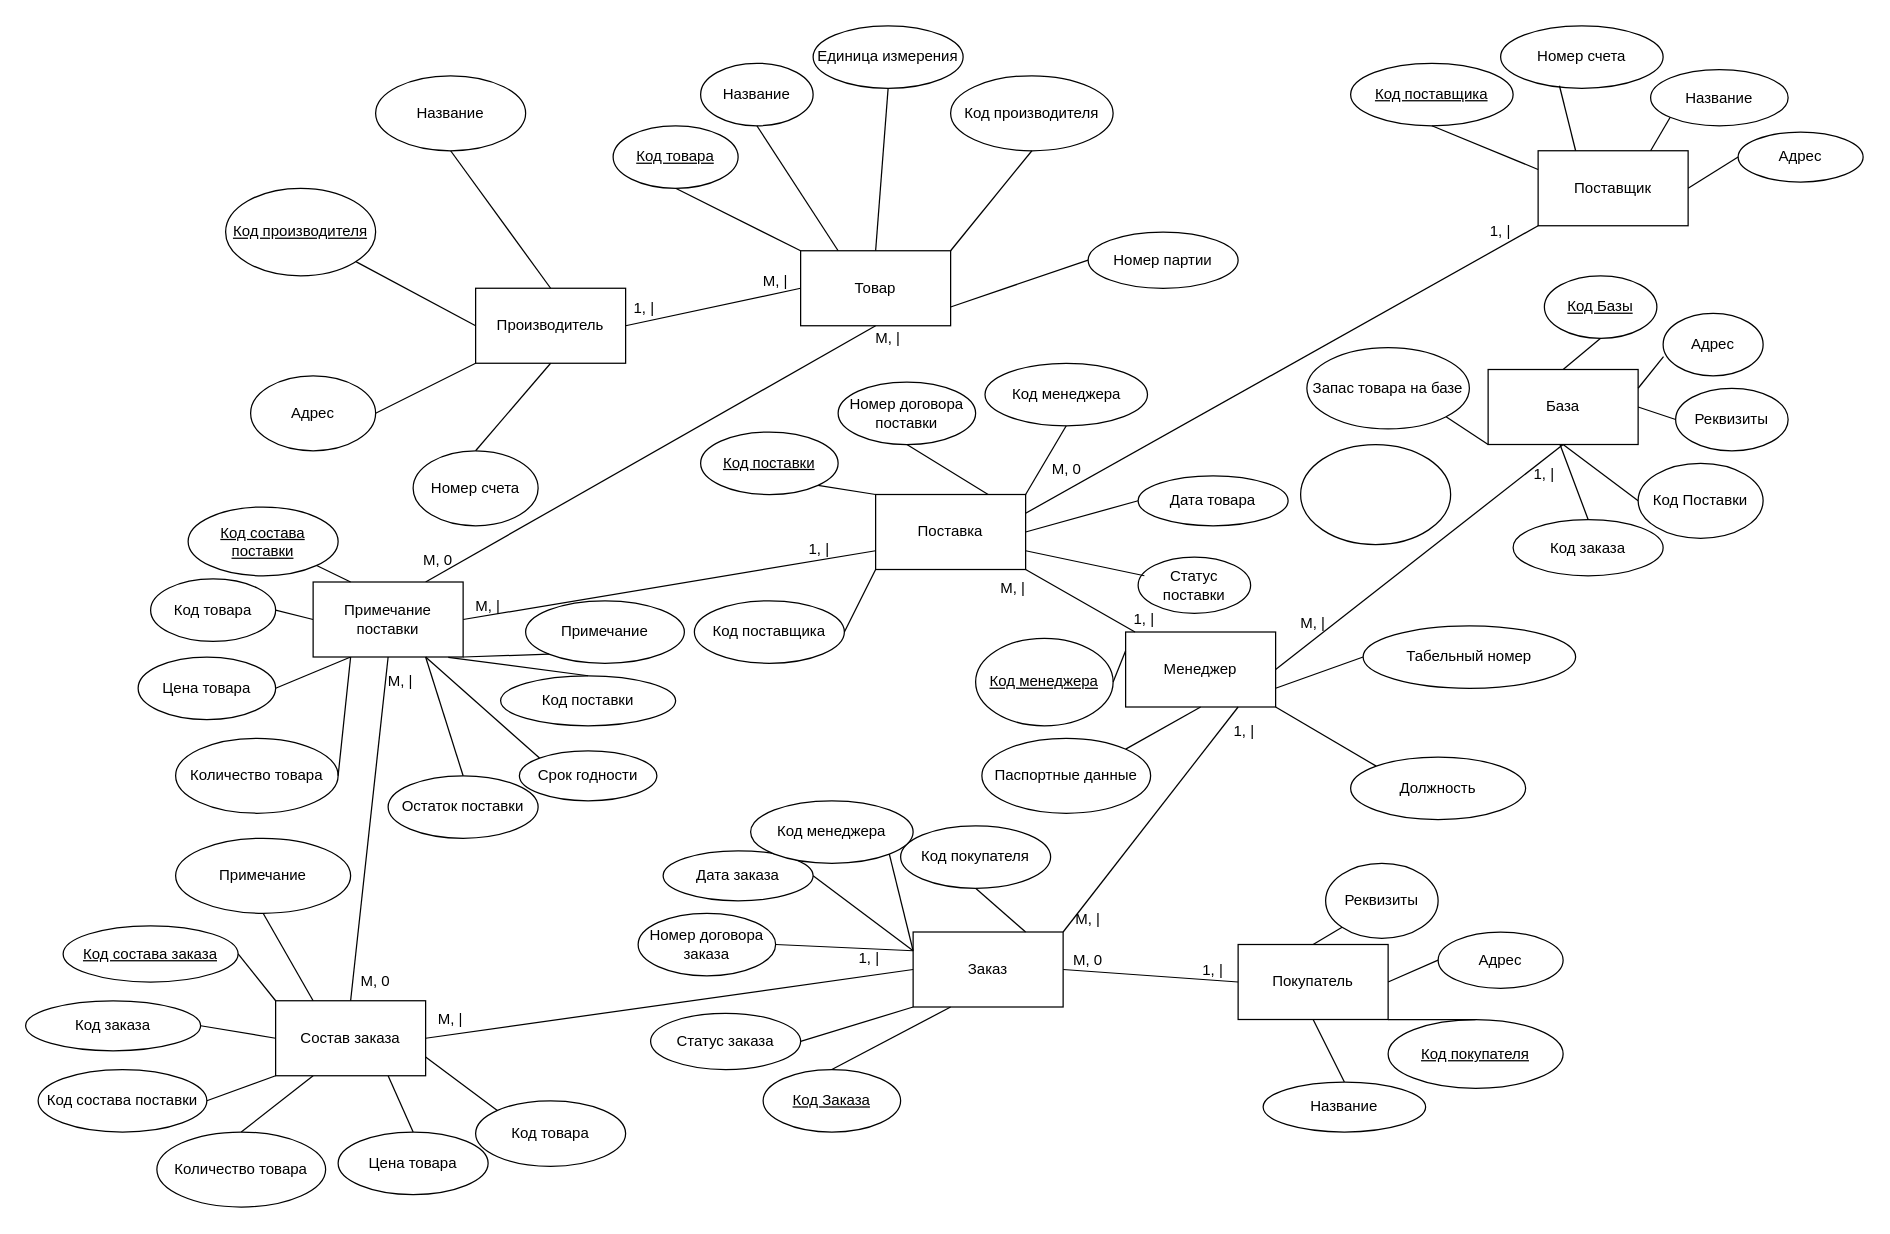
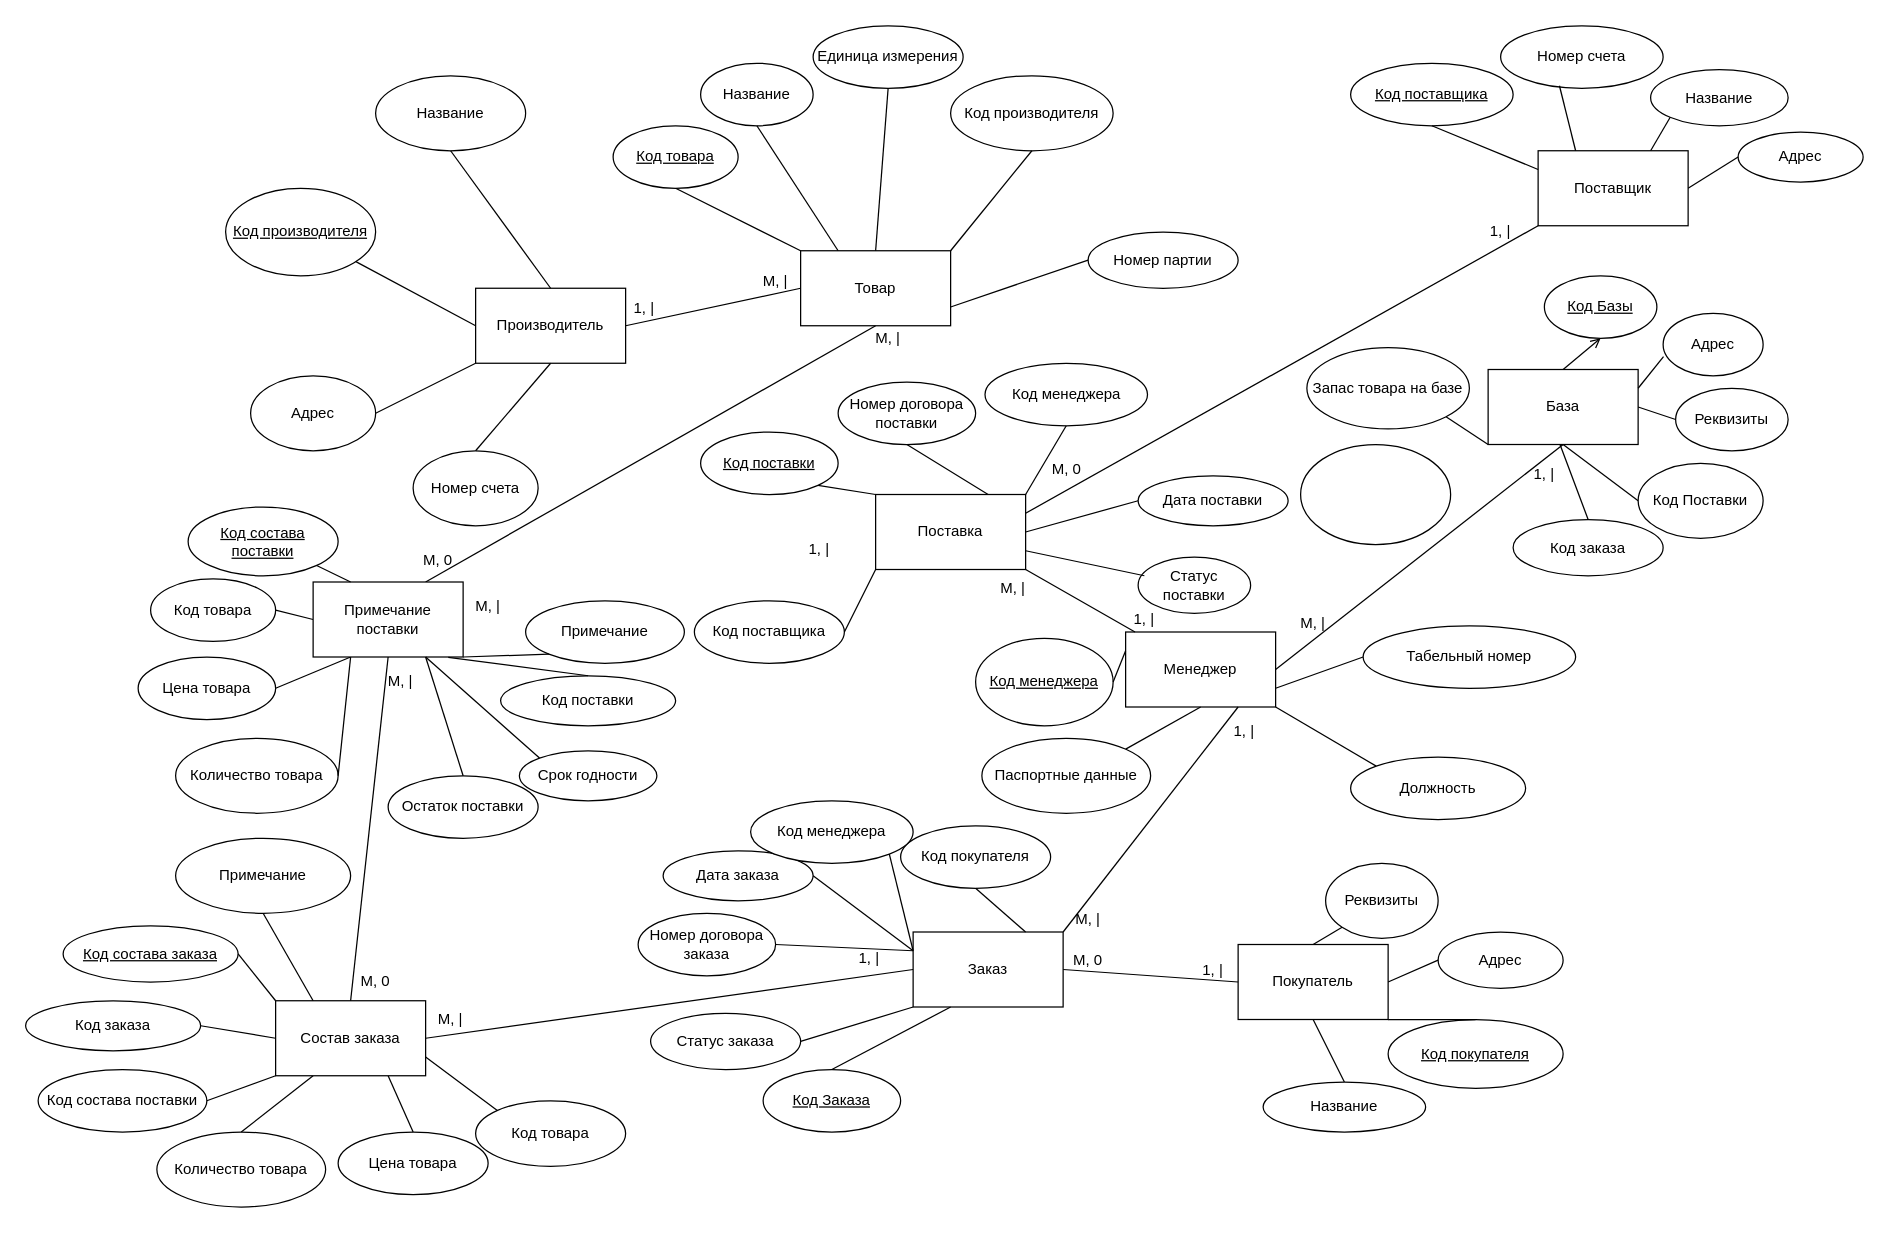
edge "Код Базы" -- "База": arrowhead none -> open
node "Дата товара": label "Дата товара" -> "Дата поставки"
edge "Поставка" -- "Примечание поставки": removed
